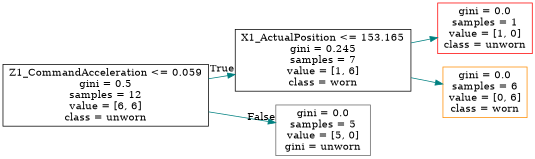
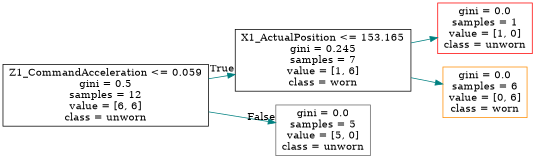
node "gini = 0.0 samples = 5 value = [5, 0] gini = unworn": label "gini = 0.0 samples = 5 value = [5, 0] gini = unworn" -> "gini = 0.0 samples = 5 value = [5, 0] class = unworn"
